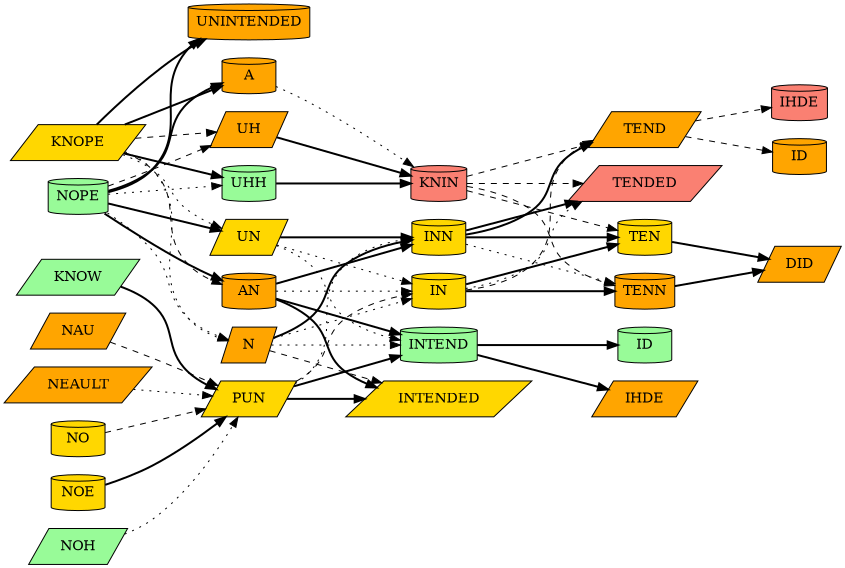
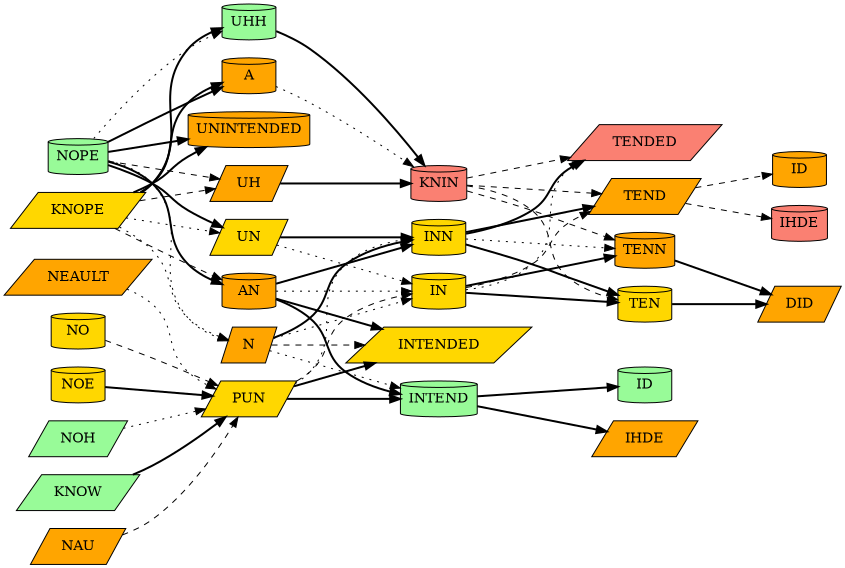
edge "UN" -> "INTEND": removed
